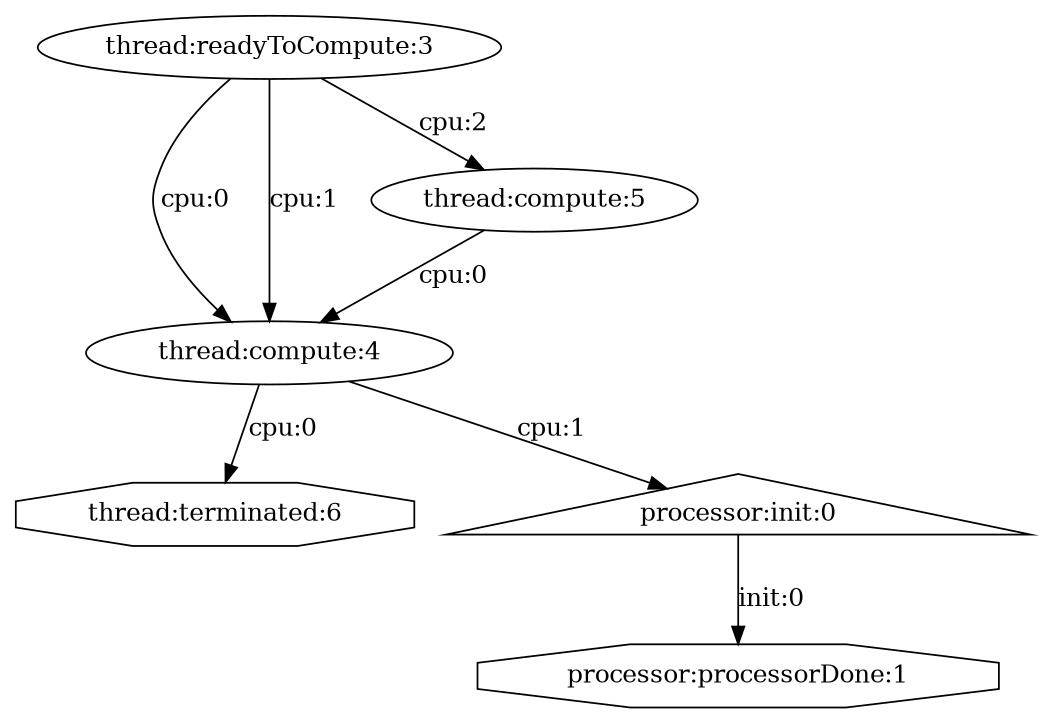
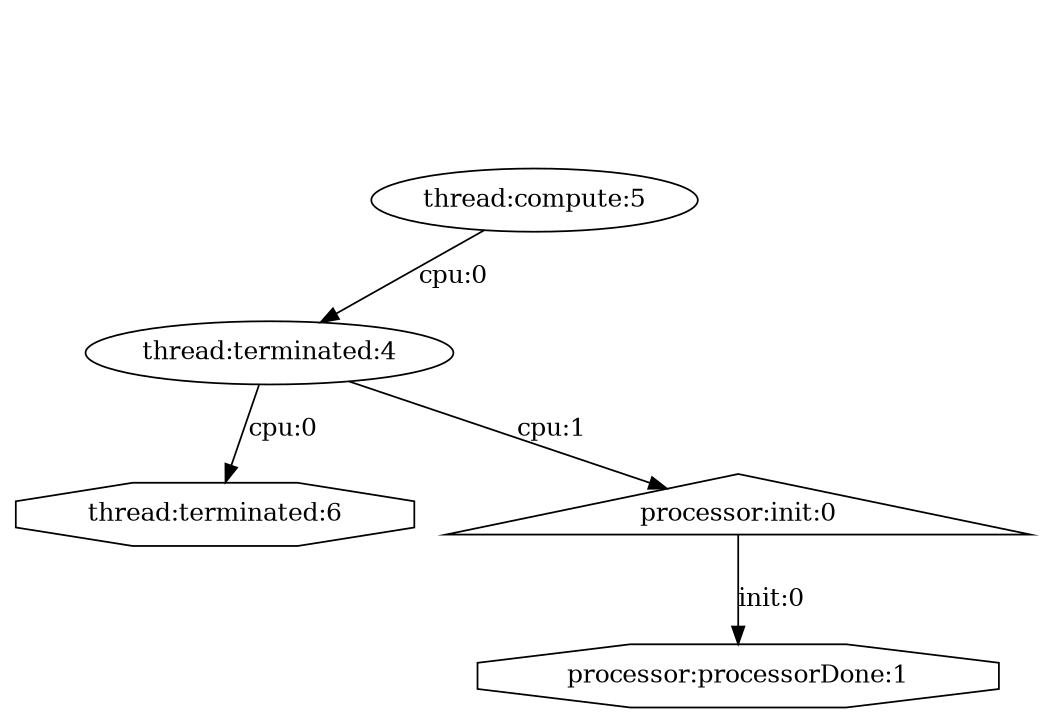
node "thread:readyToCompute:3": removed
node "thread:compute:4": label "thread:compute:4" -> "thread:terminated:4"
